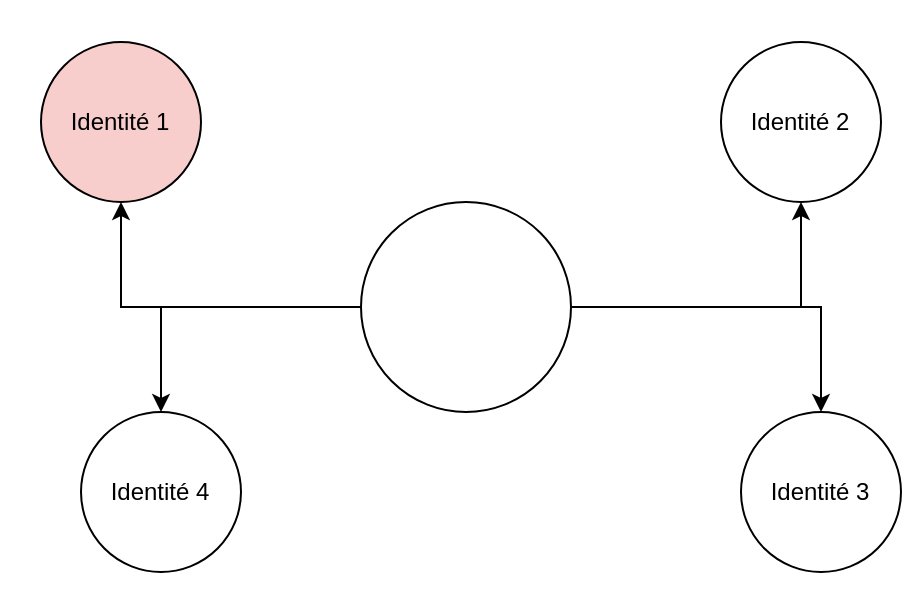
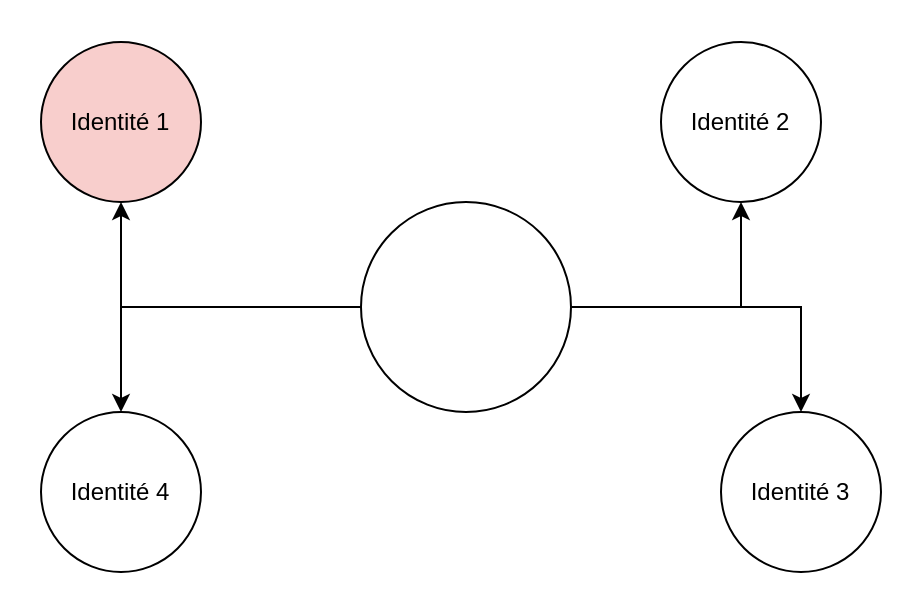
node "Identité 2": moved (801, 122) -> (741, 122)
node "Identité 4": moved (161, 492) -> (121, 492)
node "Identité 3": moved (821, 492) -> (801, 492)
